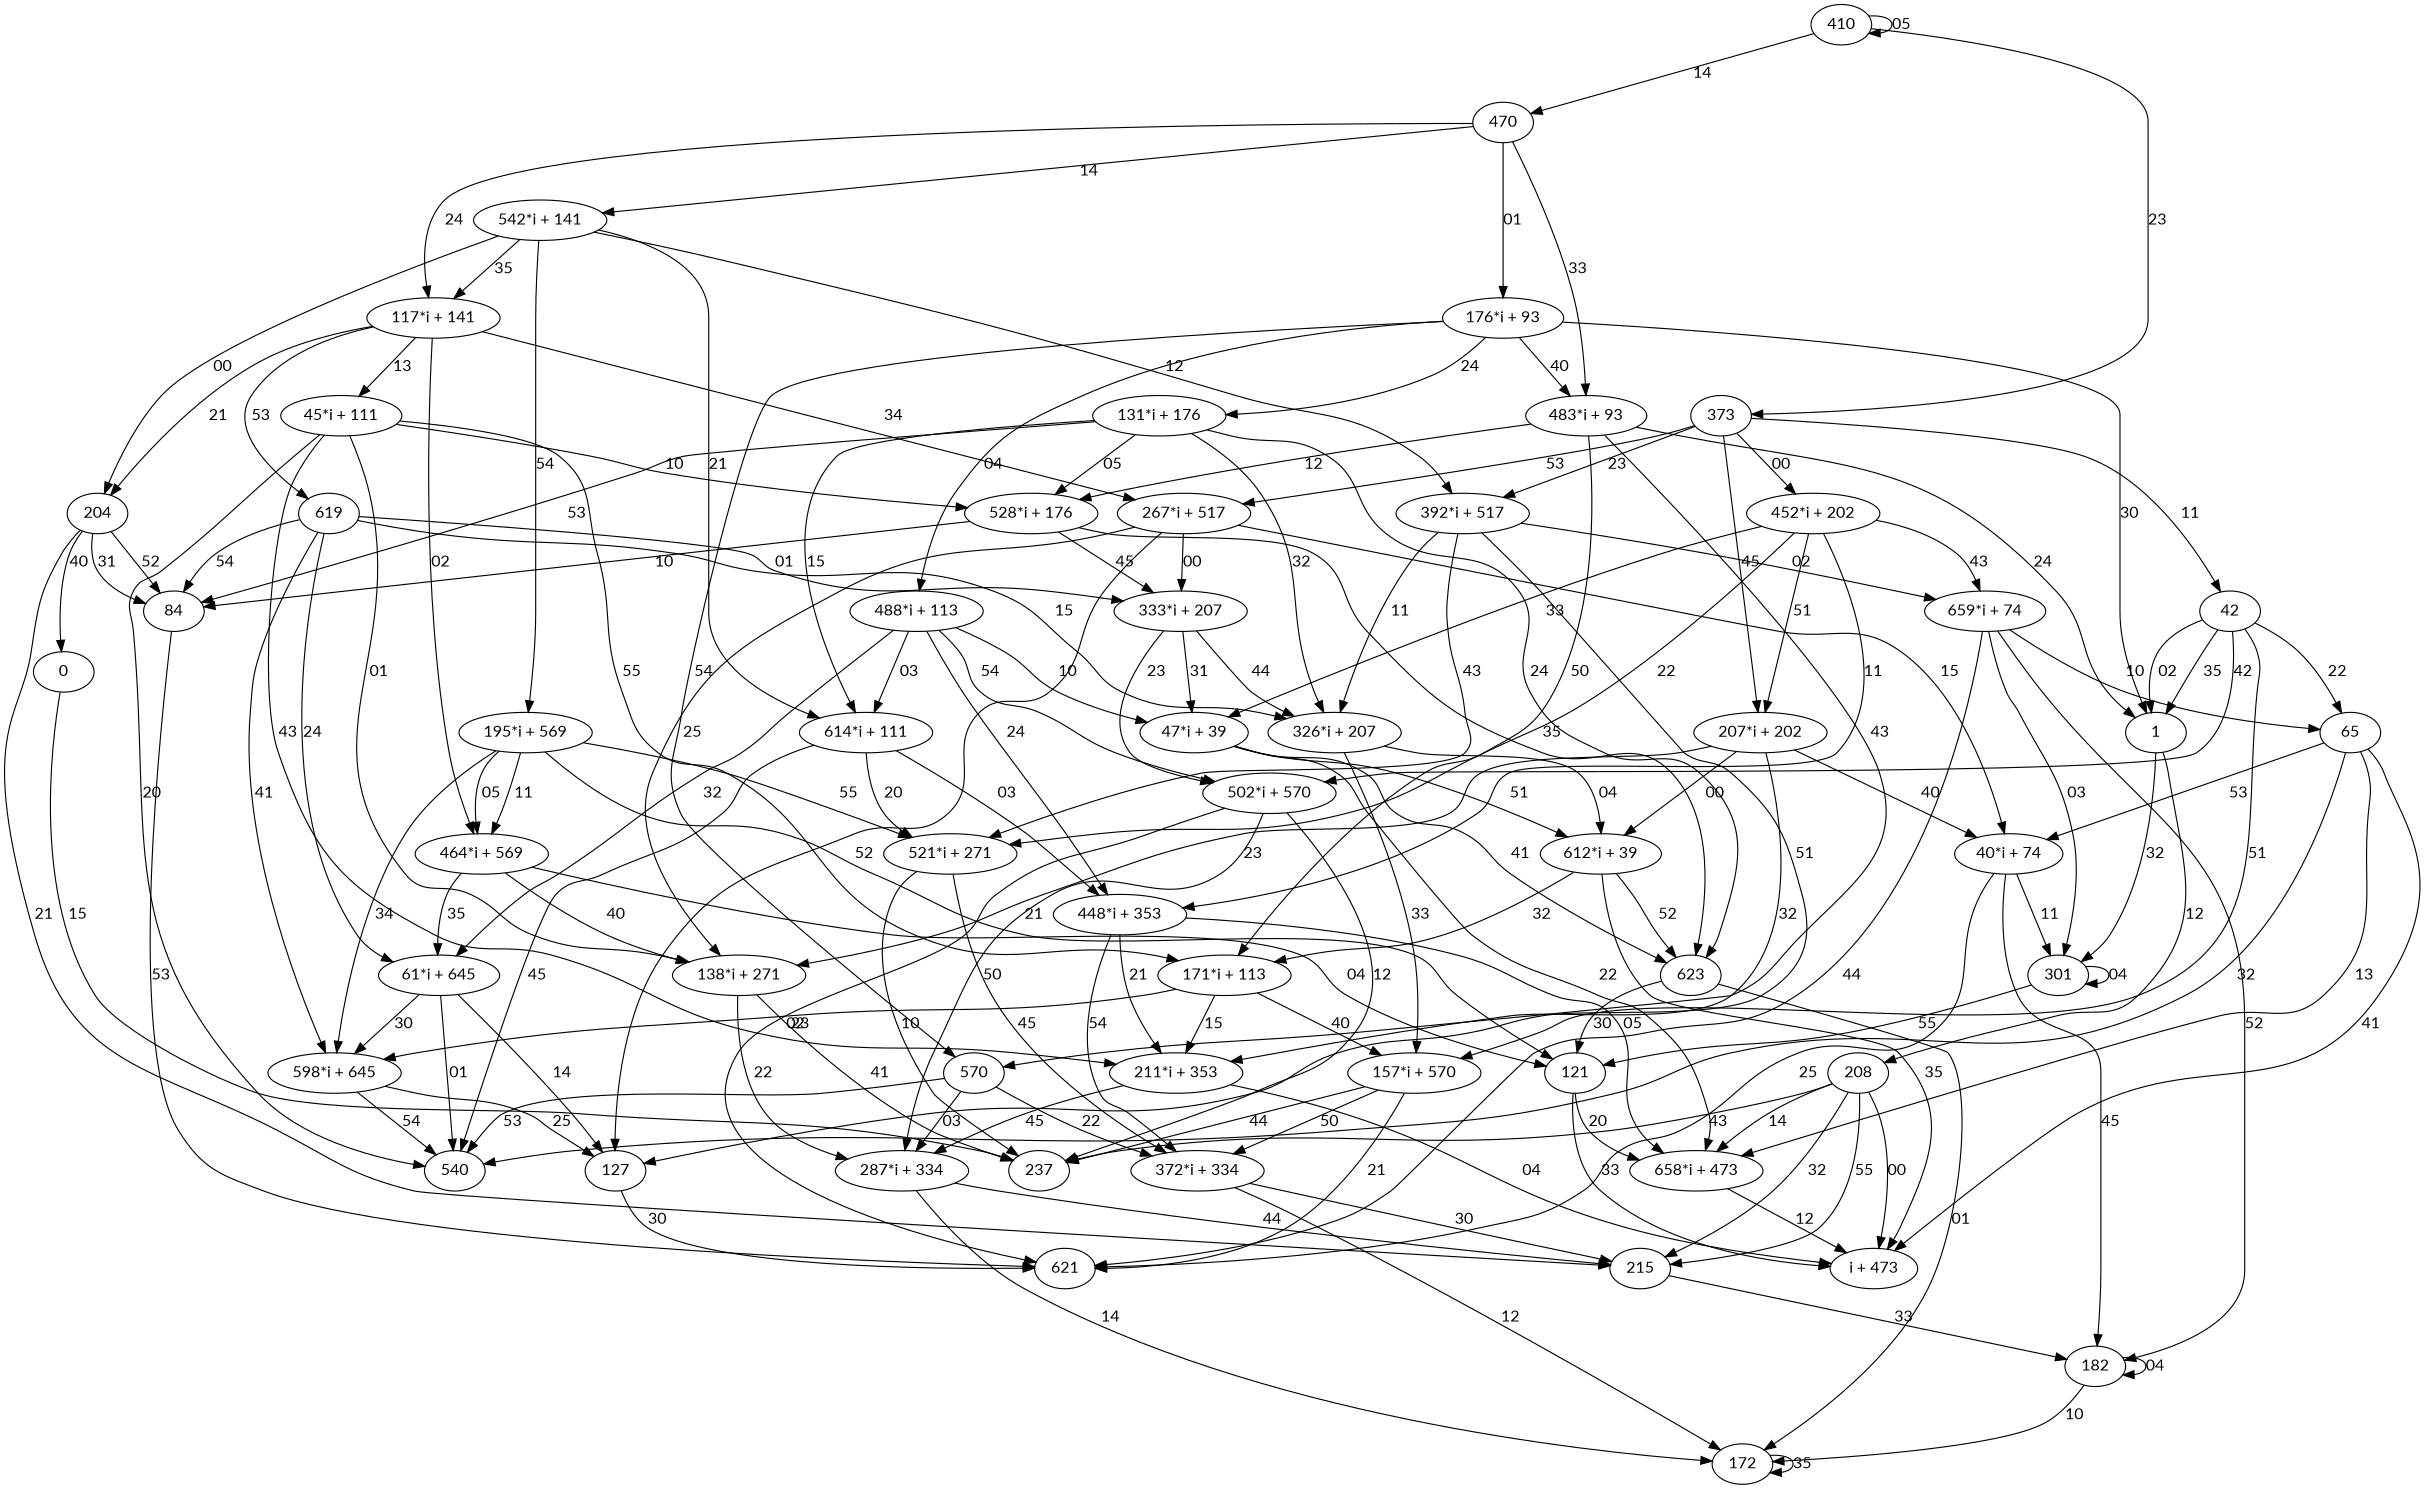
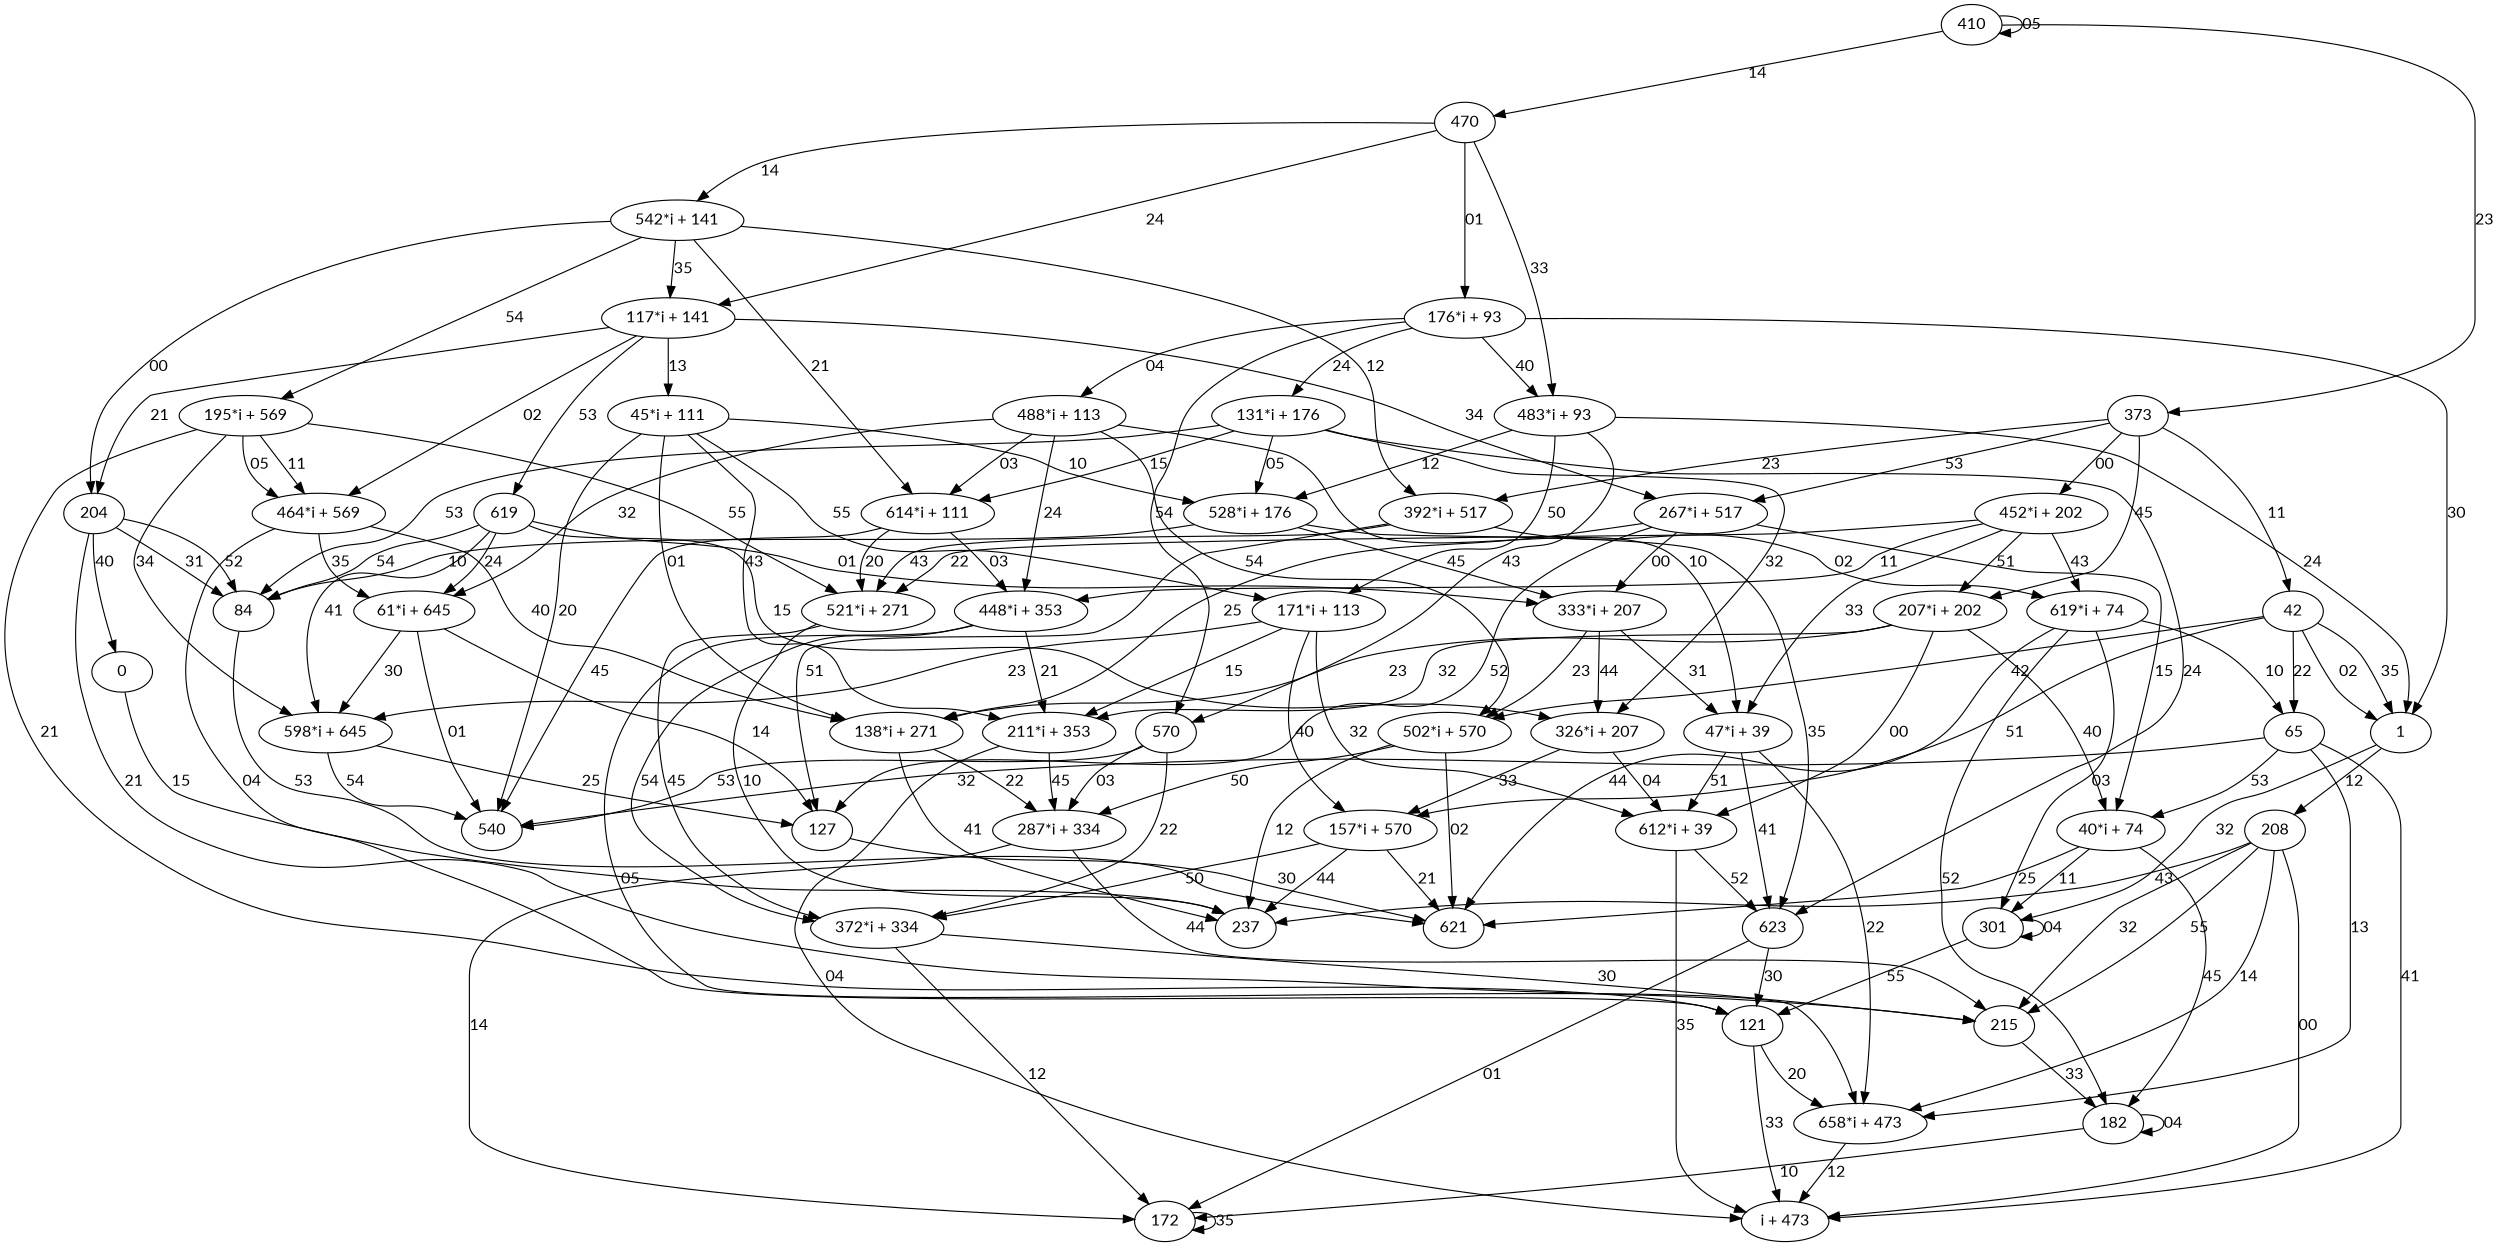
edge "392*i + 517" -> "326*i + 207": removed, label "11"
node "659*i + 74": label "659*i + 74" -> "619*i + 74"
edge "612*i + 39" -> "171*i + 113": reversed
